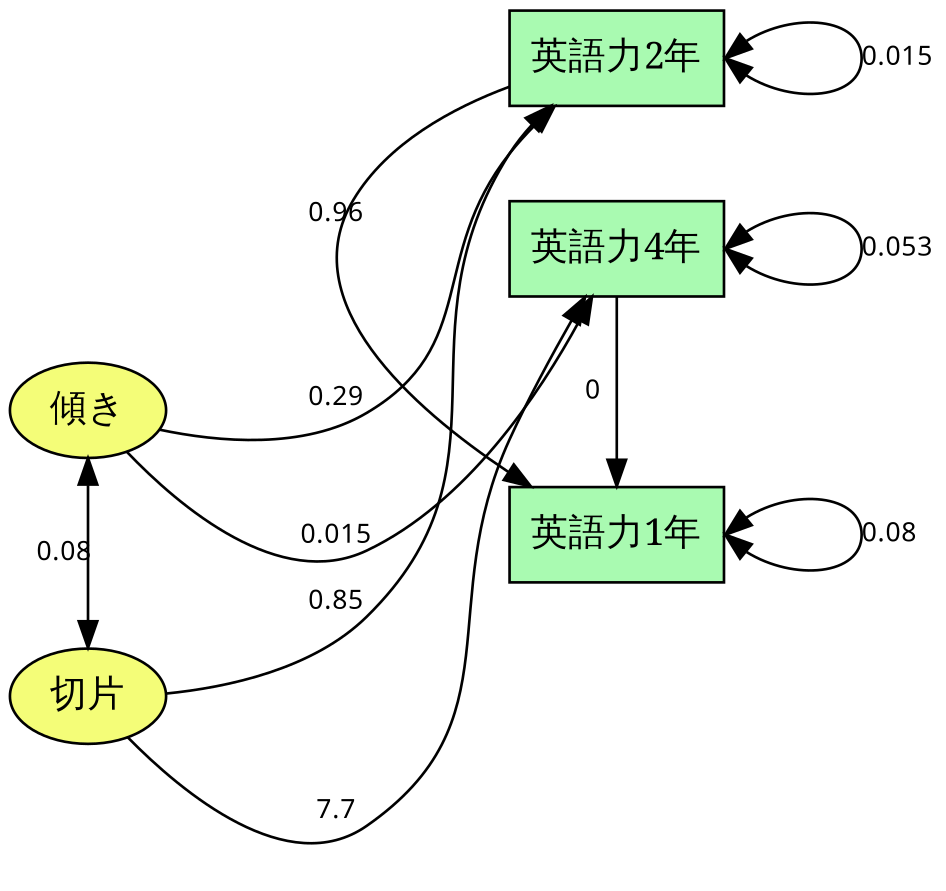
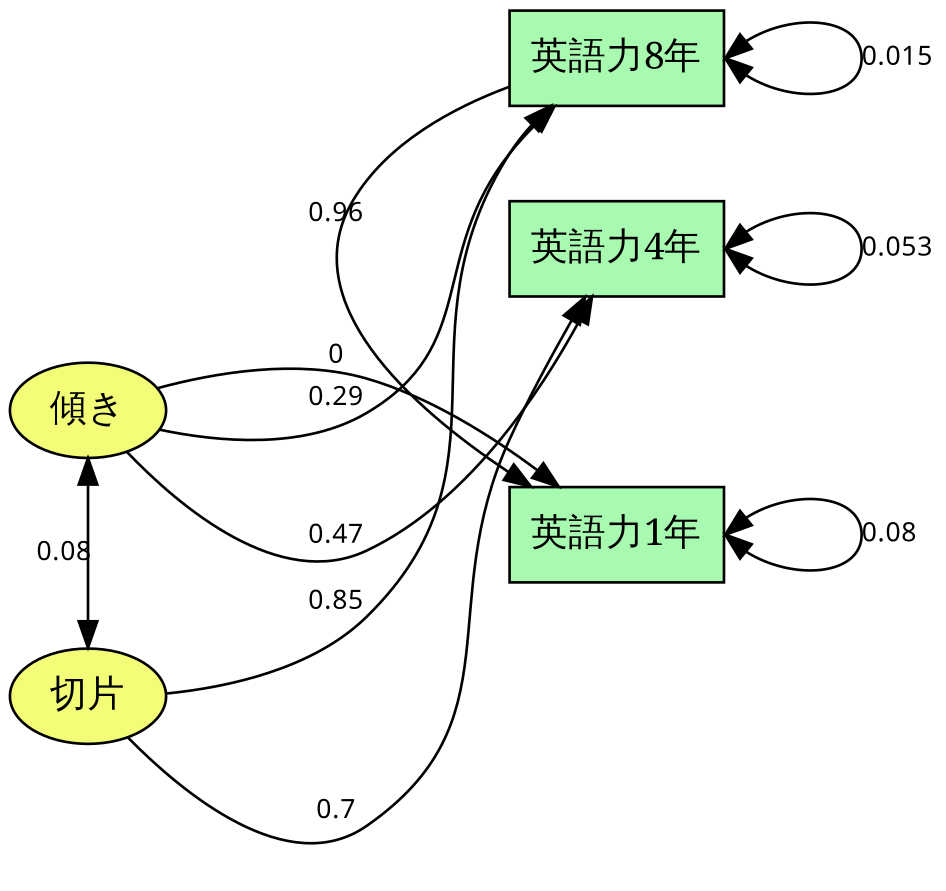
node "英語力2年": label "英語力2年" -> "英語力8年"
edge "英語力4年" -> "英語力1年": now "傾き" -> "英語力1年"
edge "傾き" -> "英語力4年": label "0.015" -> "0.47"
edge "切片" -> "英語力4年": label "7.7" -> "0.7"
